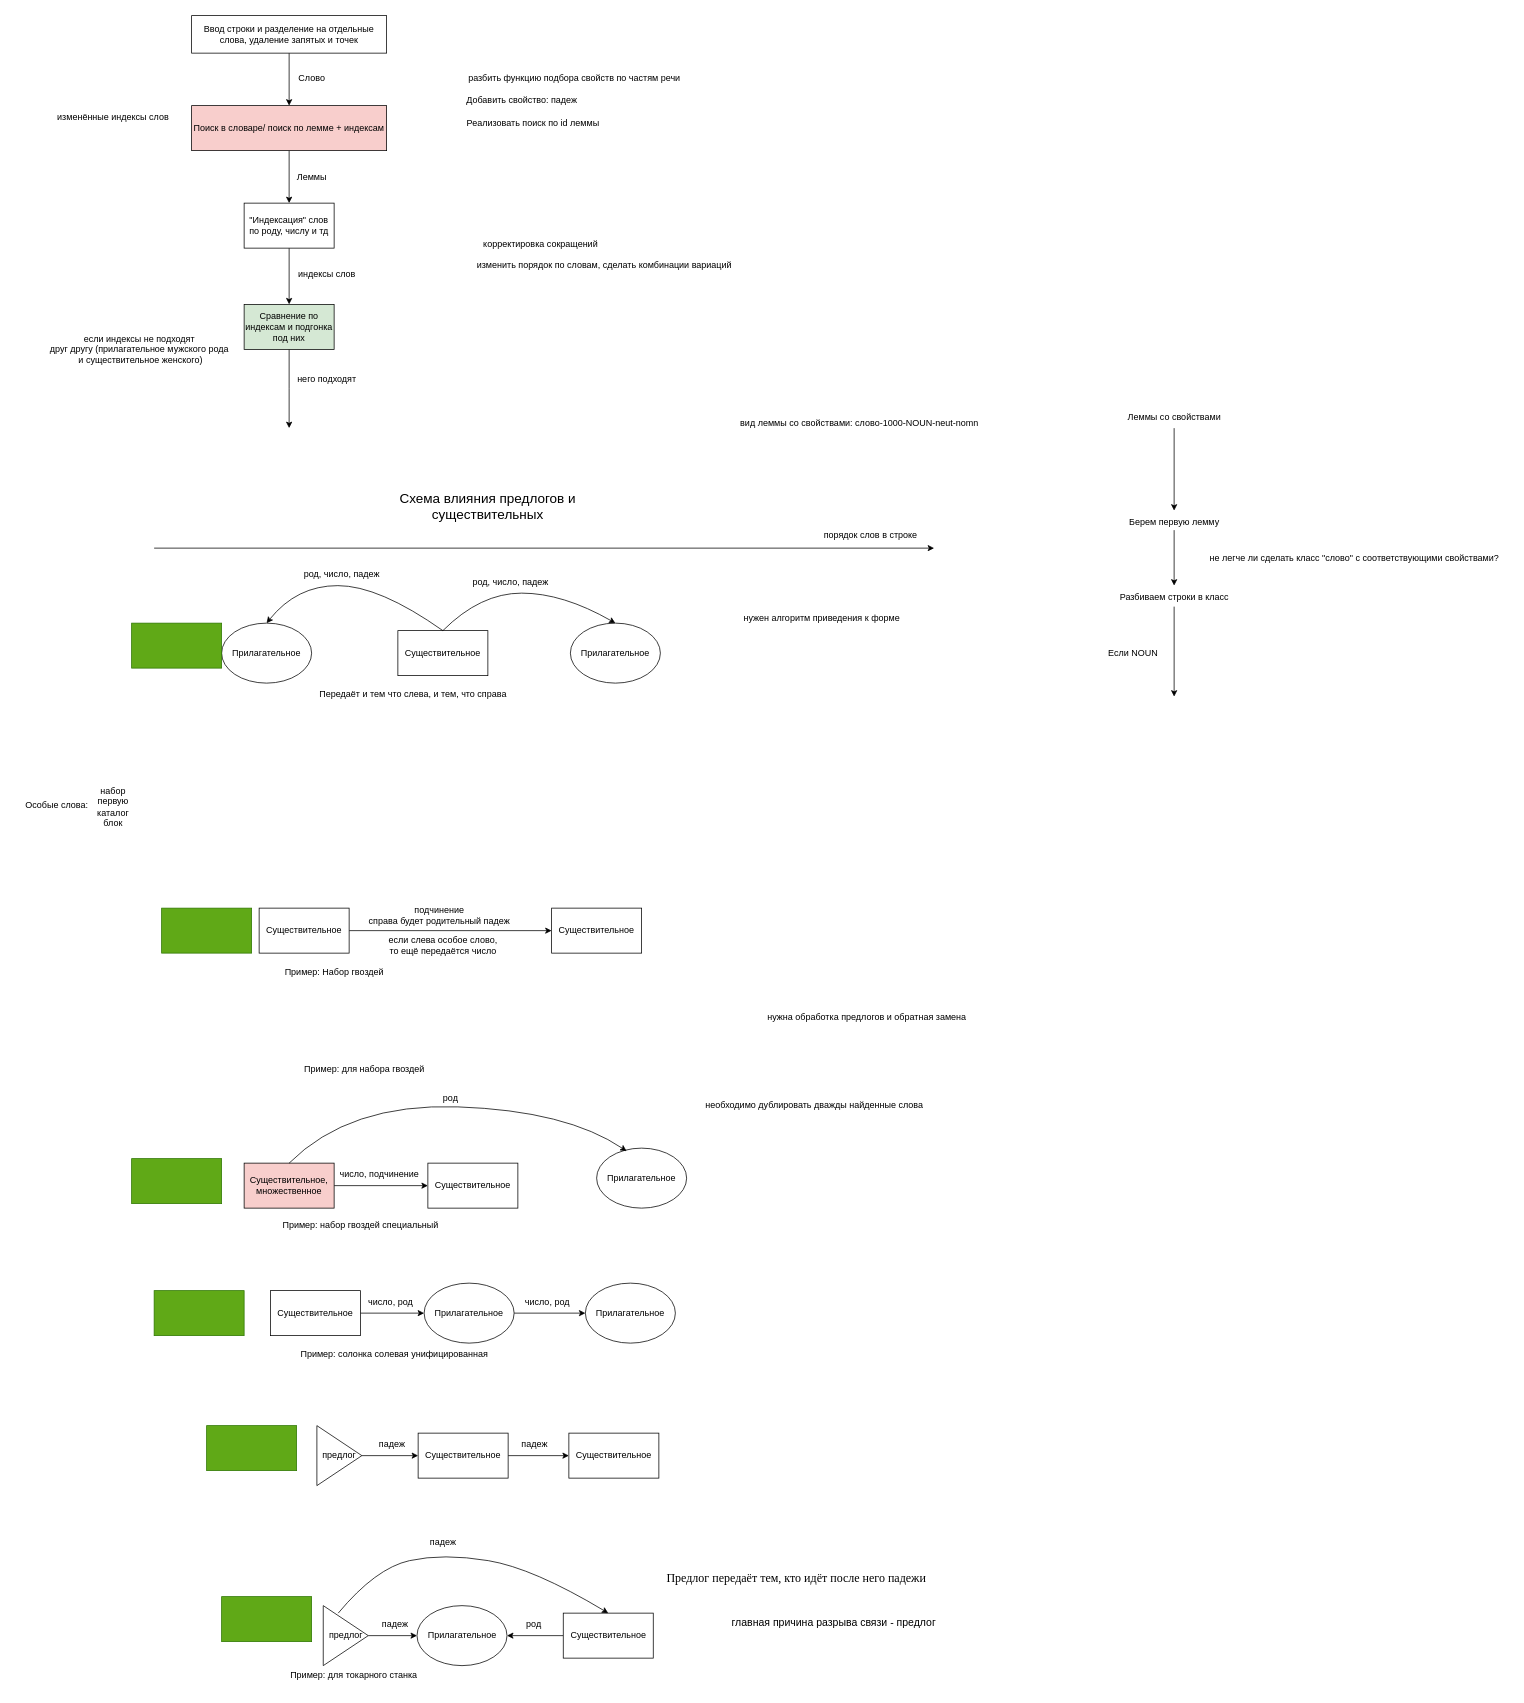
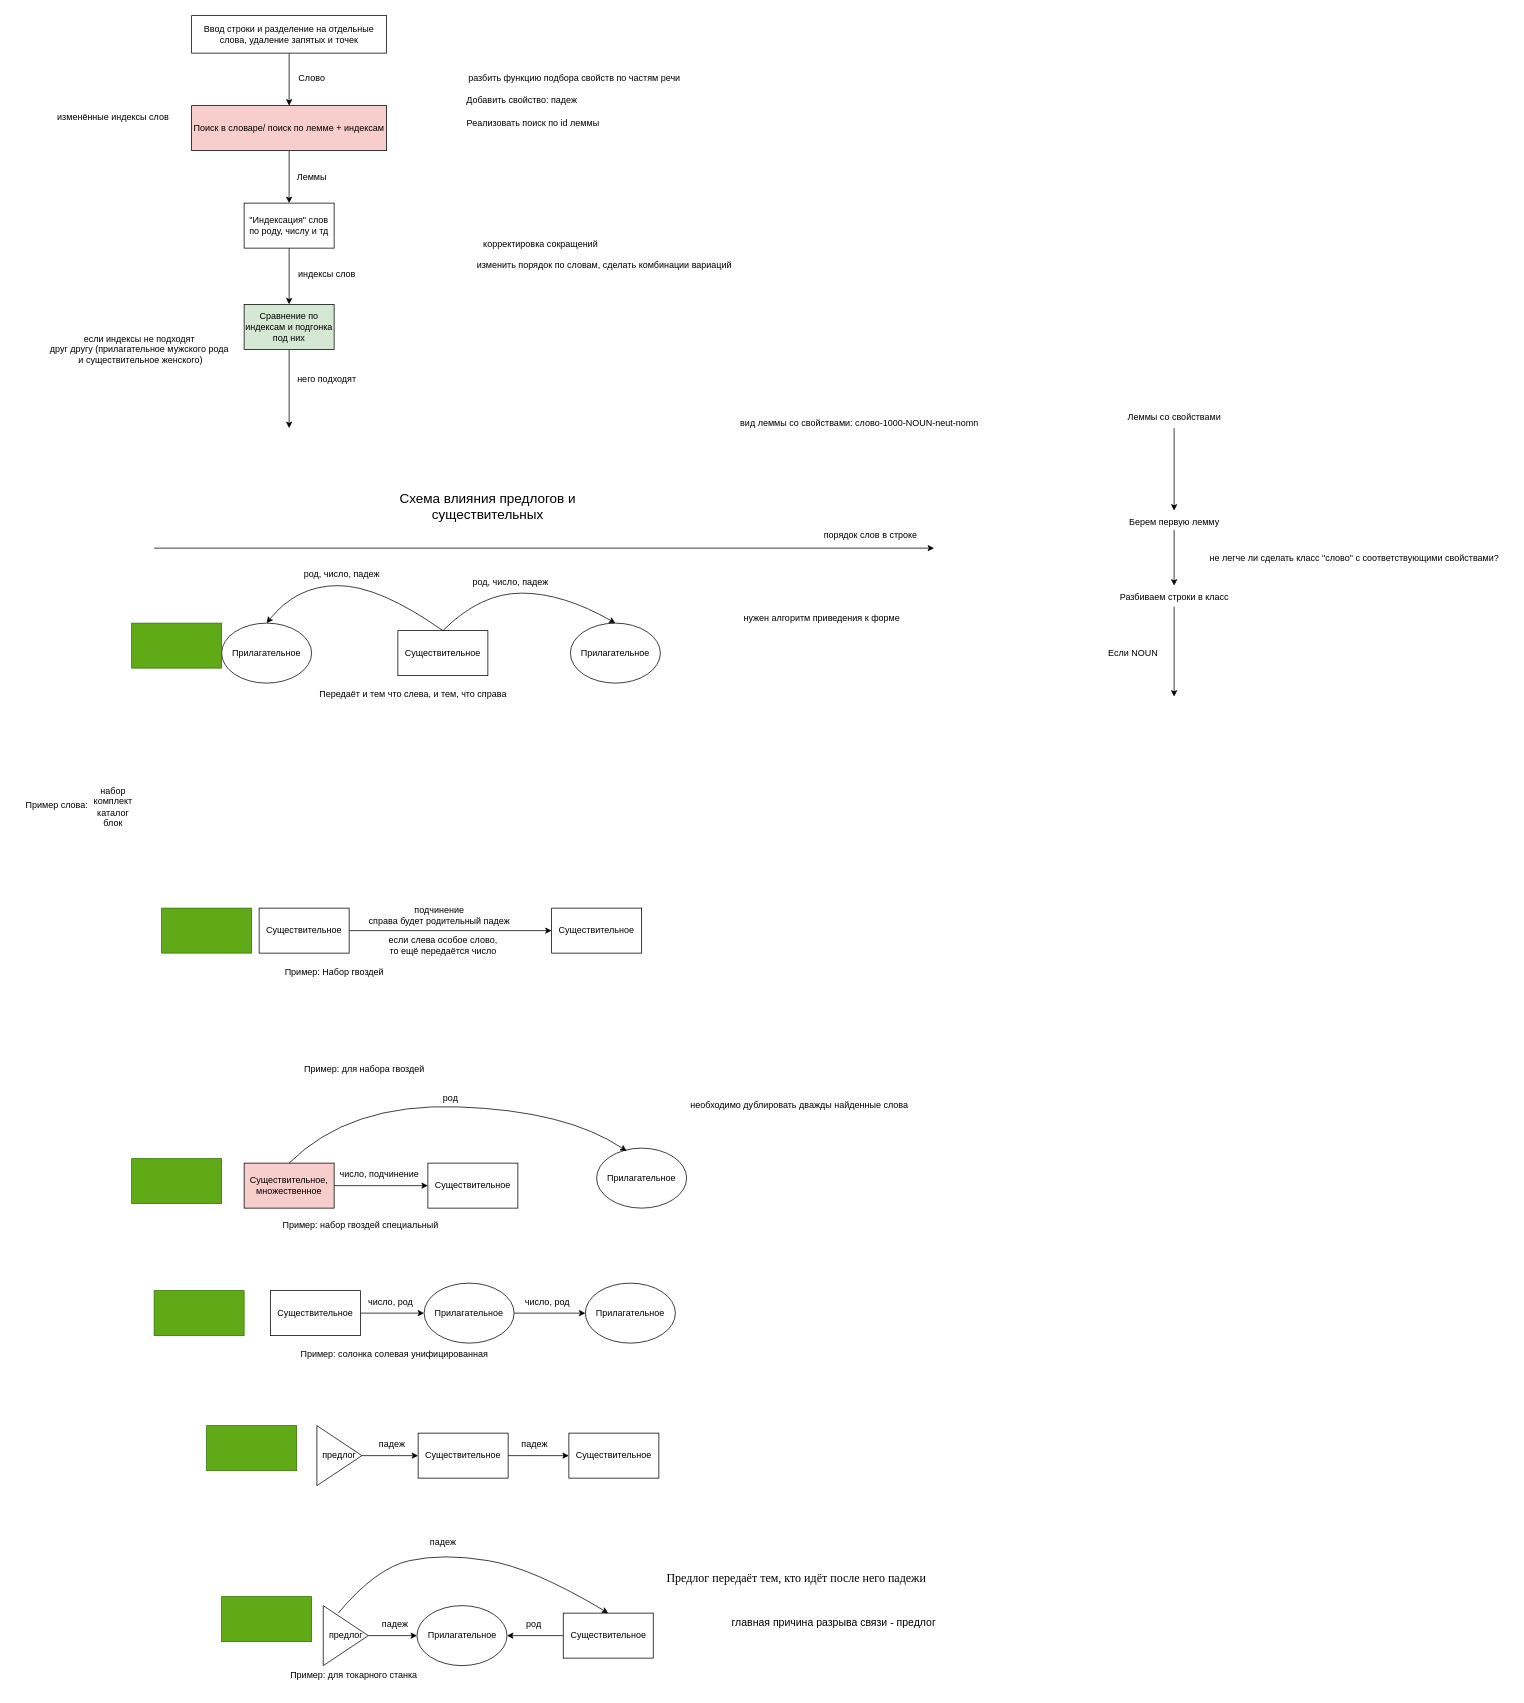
node "Особые слова:": label "Особые слова:" -> "Пример слова:"
node "набор первую каталог блок": label "набор первую каталог блок" -> "набор комплект каталог блок"
node "нужна обработка предлогов и обратная замена": removed
node "необходимо дублировать дважды найденные слова": moved (814, 1105) -> (799, 1105)
